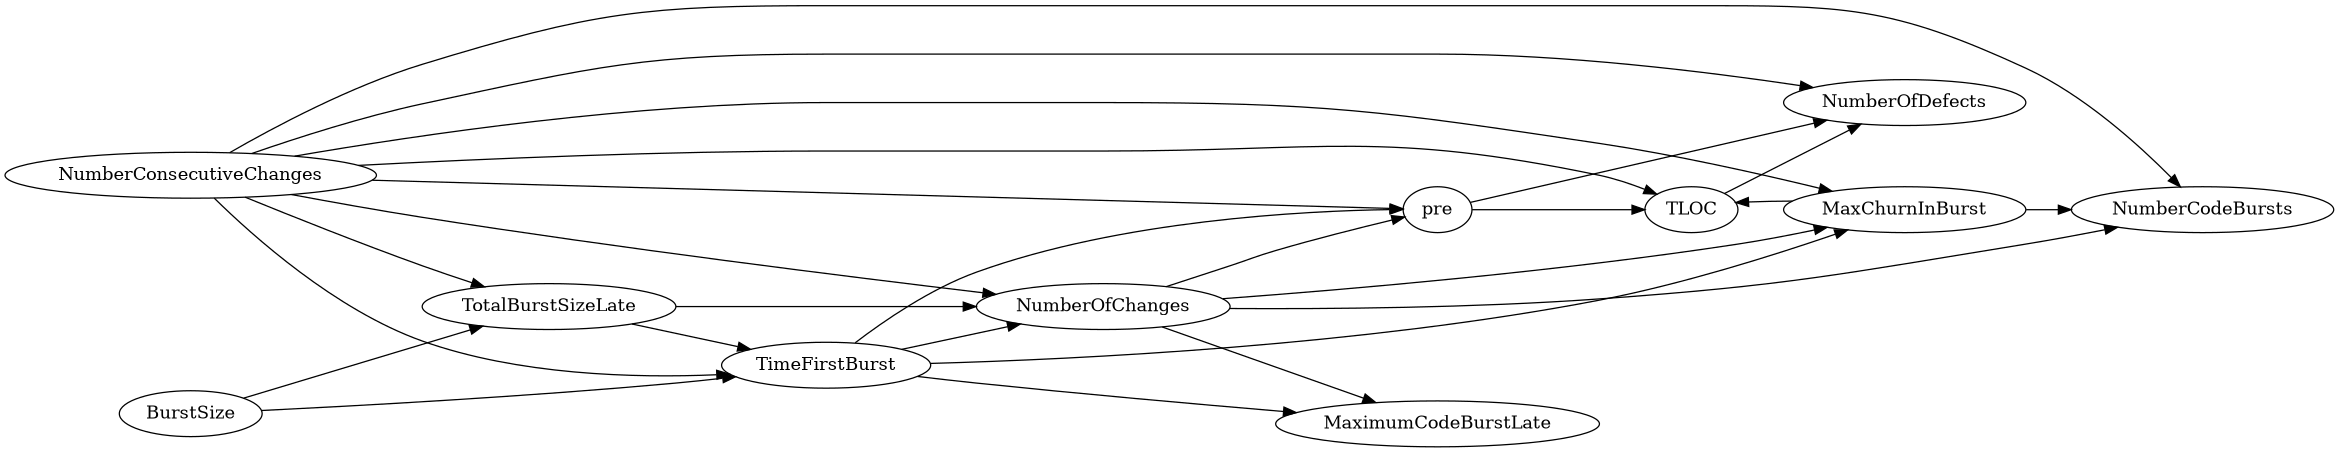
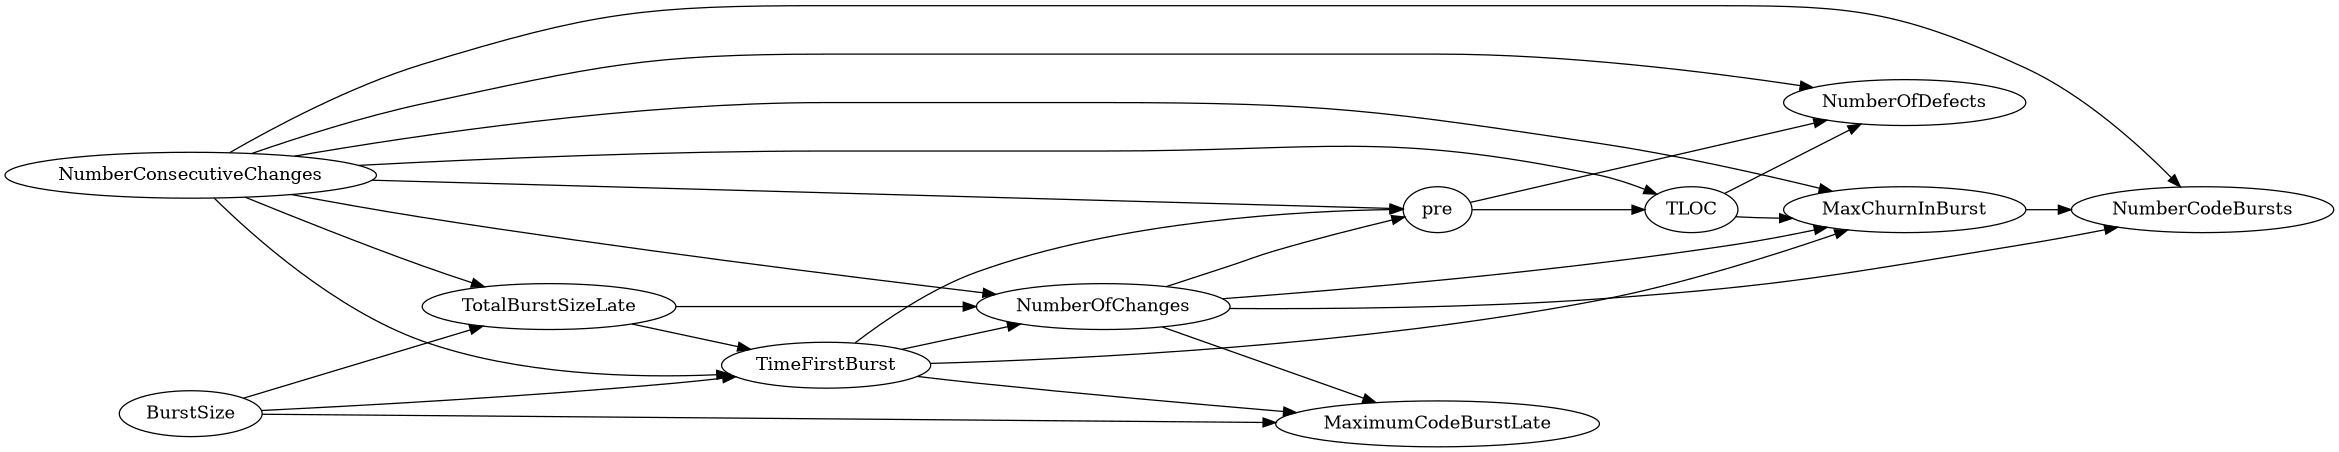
edge "MaxChurnInBurst" -> "TLOC": reversed
edge "BurstSize" -> "MaximumCodeBurstLate": added
